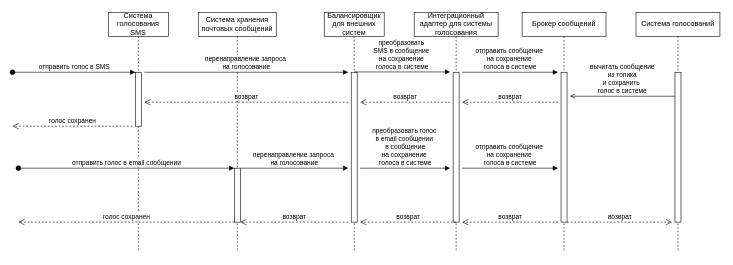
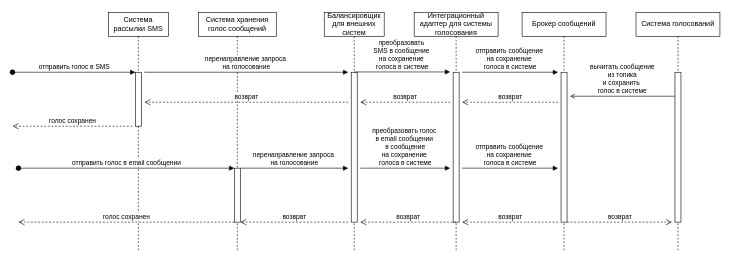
node "Система голосования SMS": label "Система голосования SMS" -> "Система рассылки SMS"
node "Система хранения почтовых сообщений": label "Система хранения почтовых сообщений" -> "Система хранения голос сообщений"
